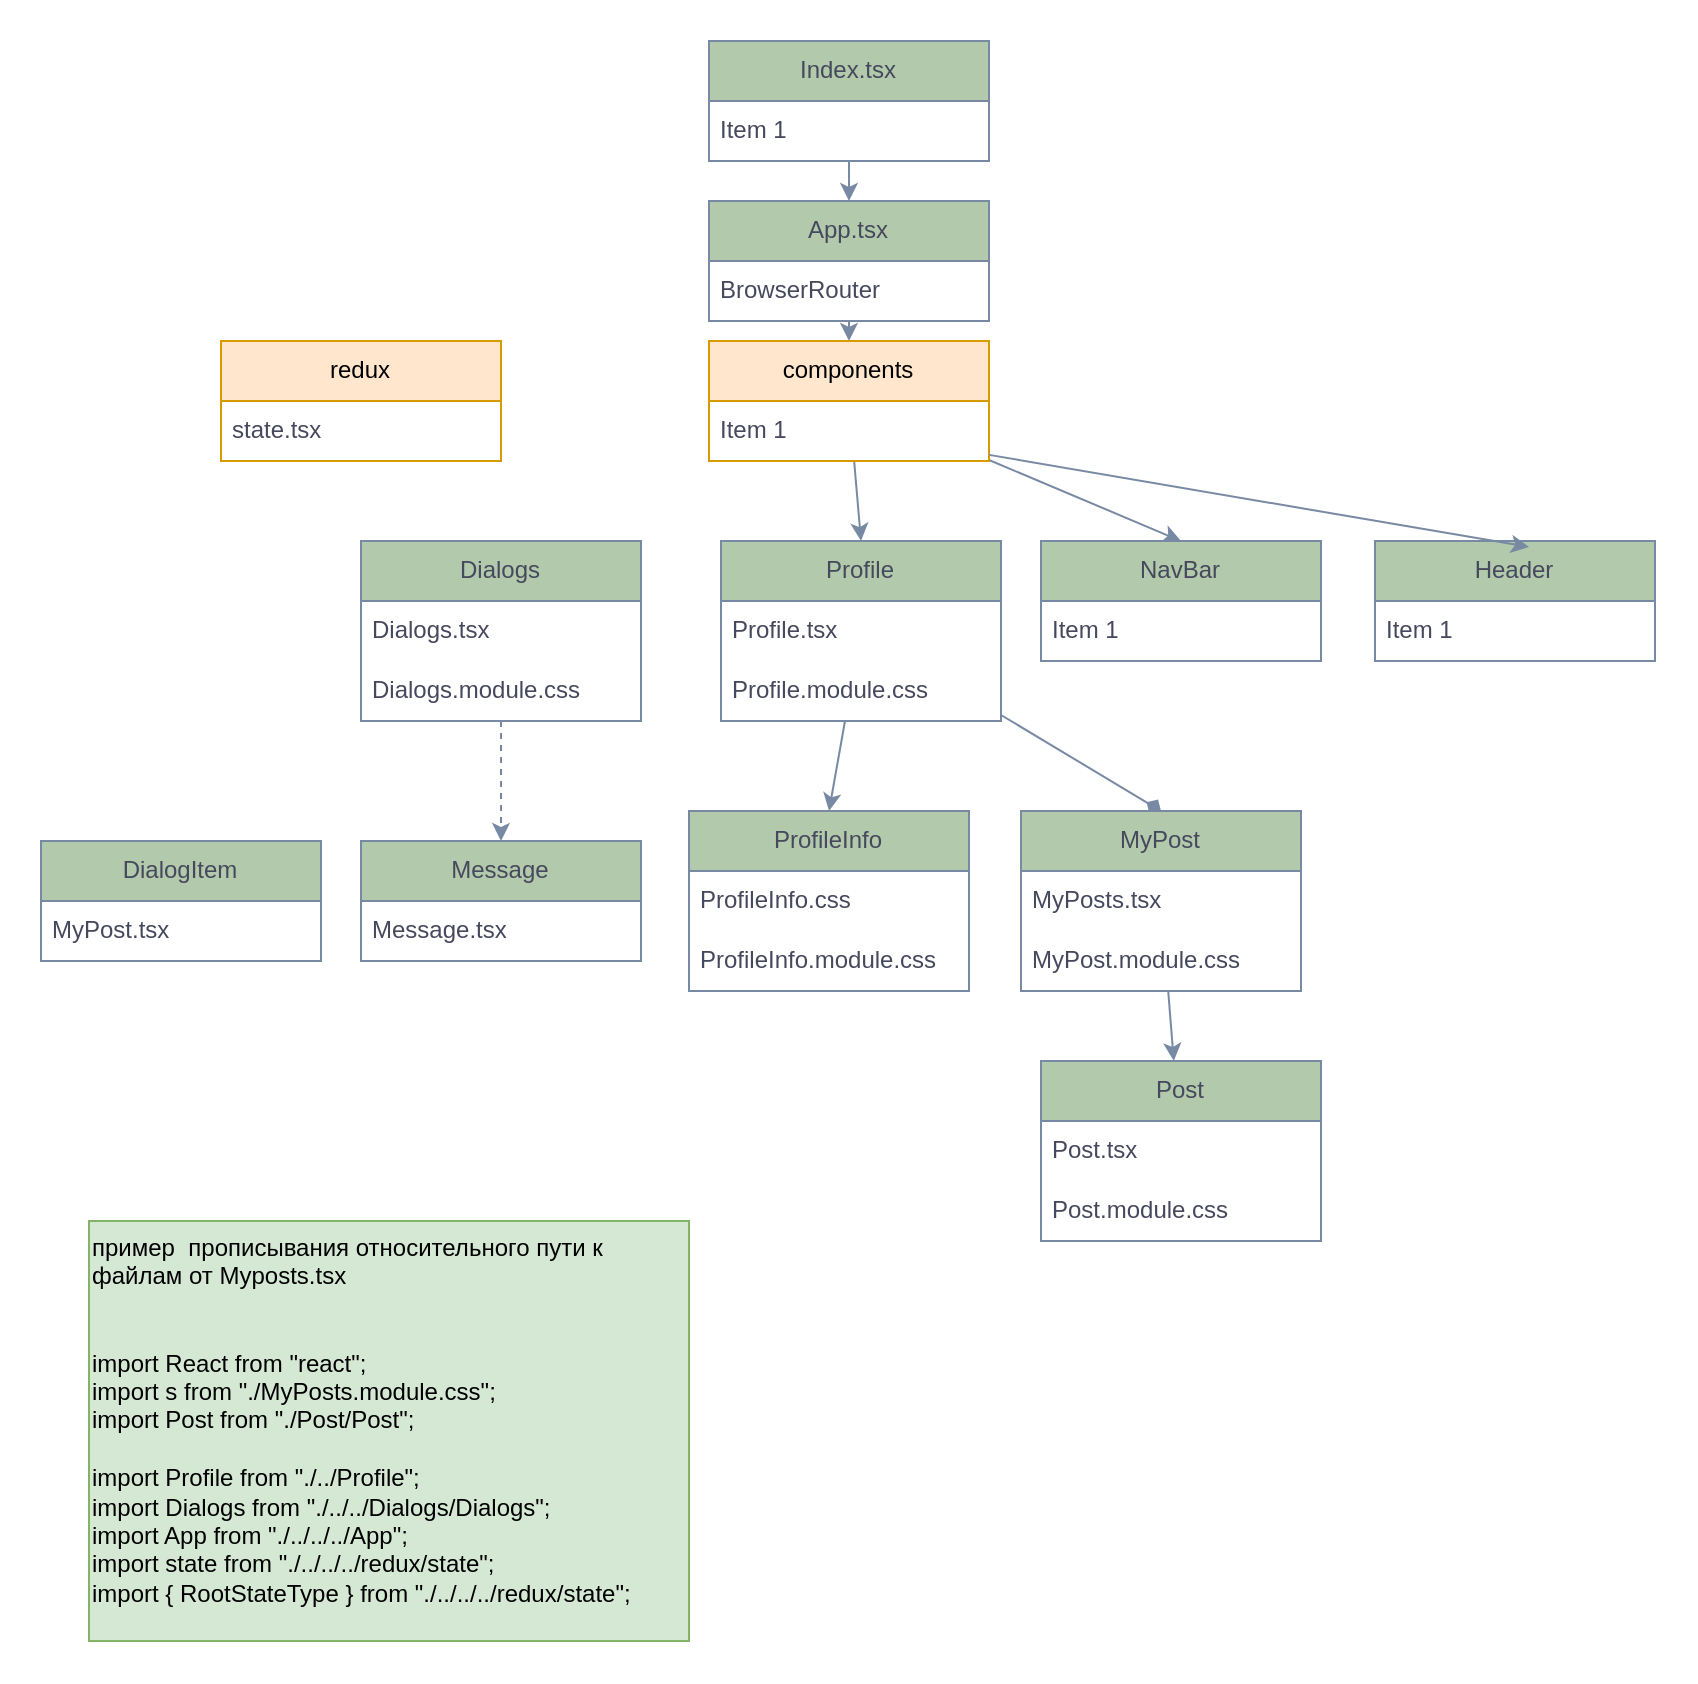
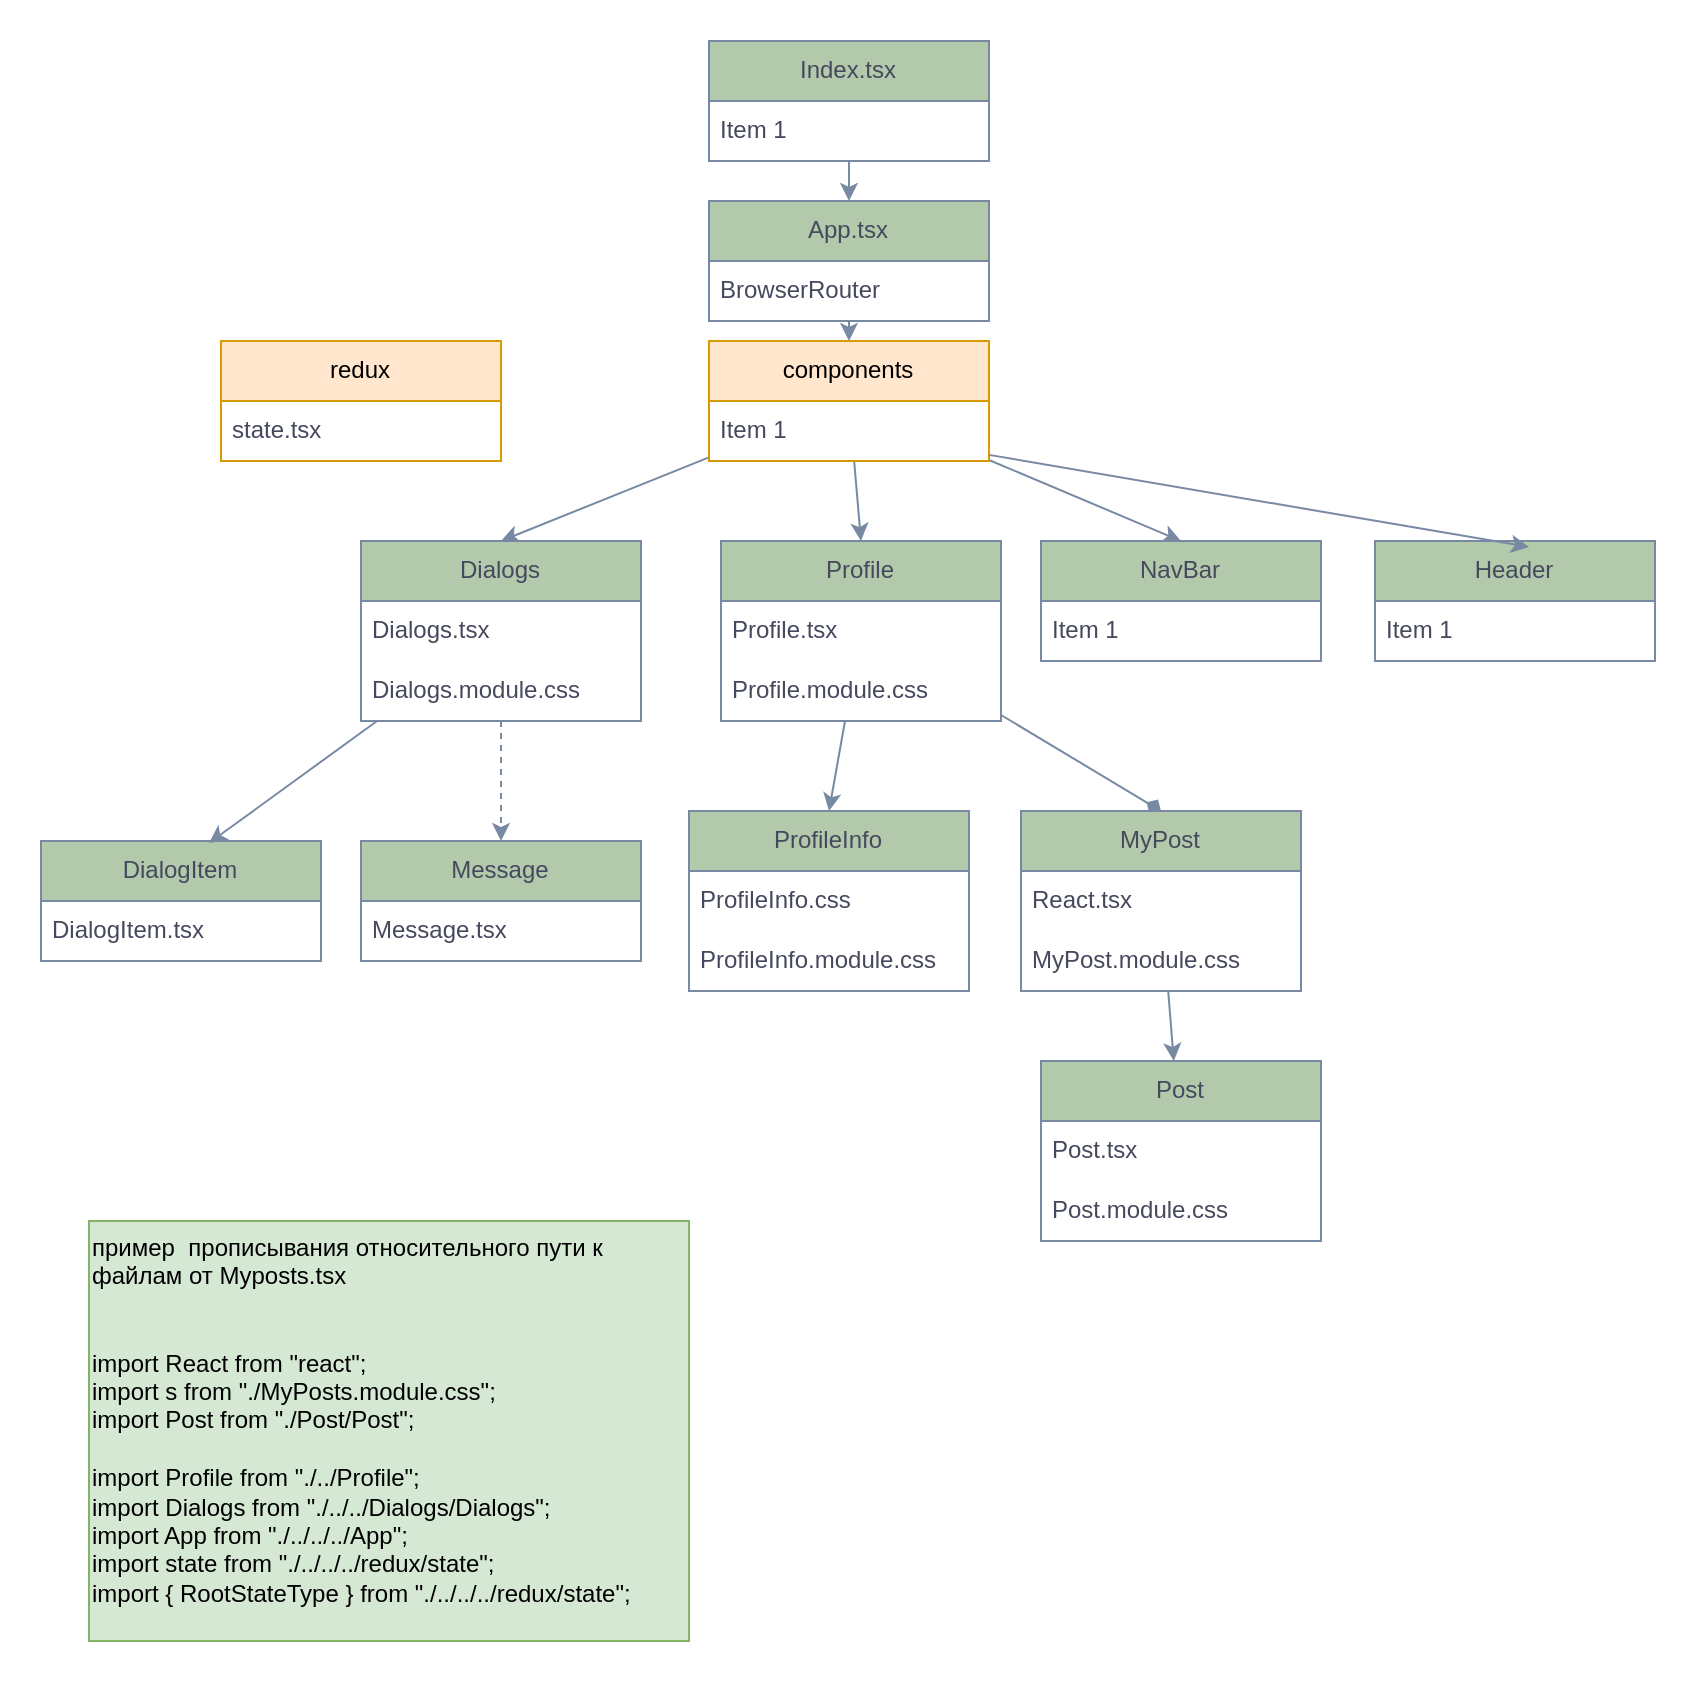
edge "components" -> "Dialogs": added
edge "Dialogs" -> "DialogItem": added
node "MyPosts.tsx": label "MyPosts.tsx" -> "React.tsx"
node "MyPost.tsx": label "MyPost.tsx" -> "DialogItem.tsx"
